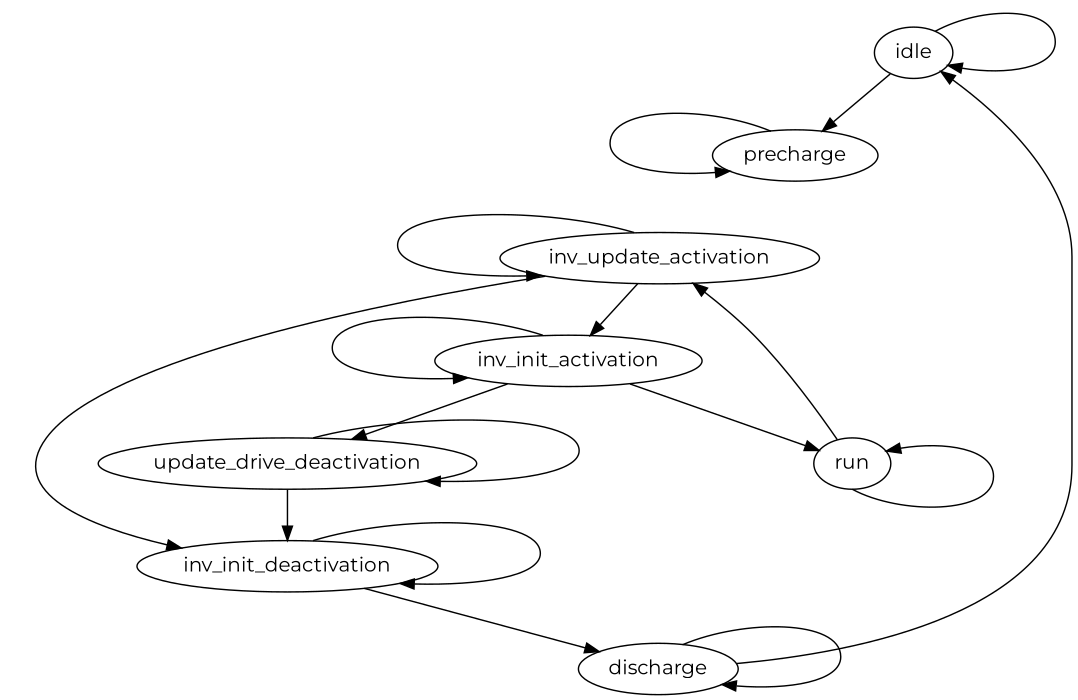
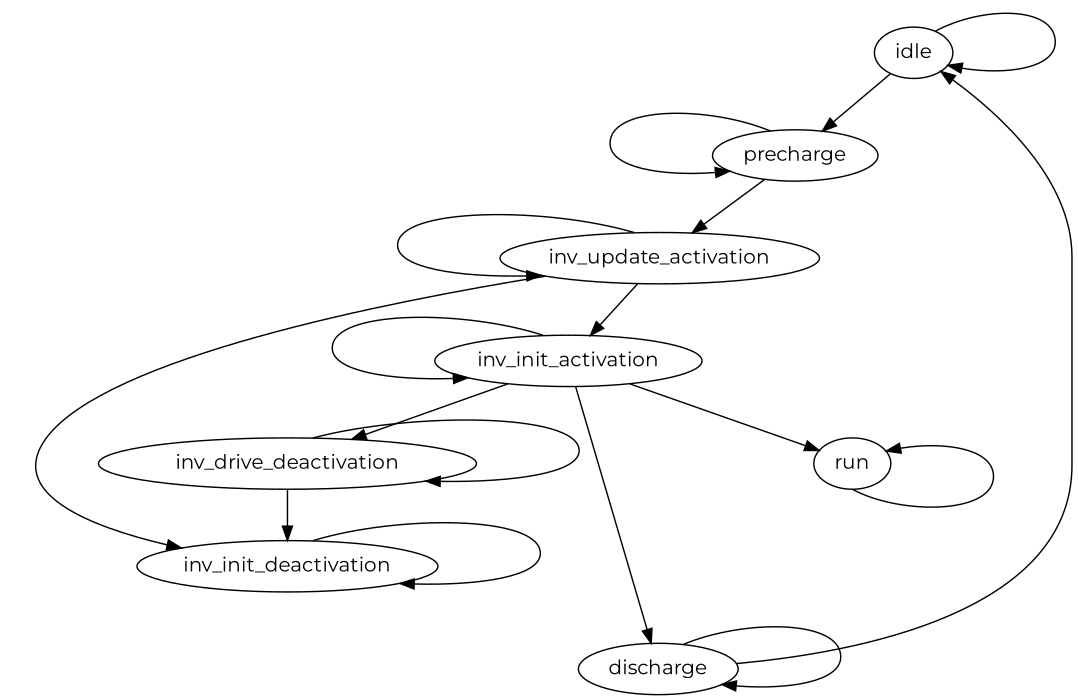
edge "run" -> "inv_update_activation": now "precharge" -> "inv_update_activation"
node "update_drive_deactivation": label "update_drive_deactivation" -> "inv_drive_deactivation"
edge "inv_init_deactivation" -> "discharge": now "inv_init_activation" -> "discharge"
